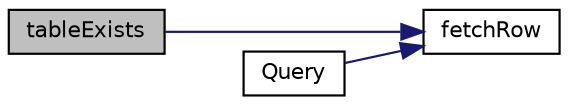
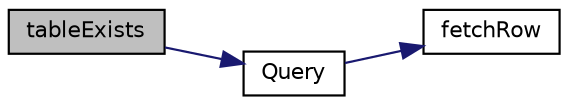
edge "tableExists" -> "fetchRow": now "tableExists" -> "Query"
